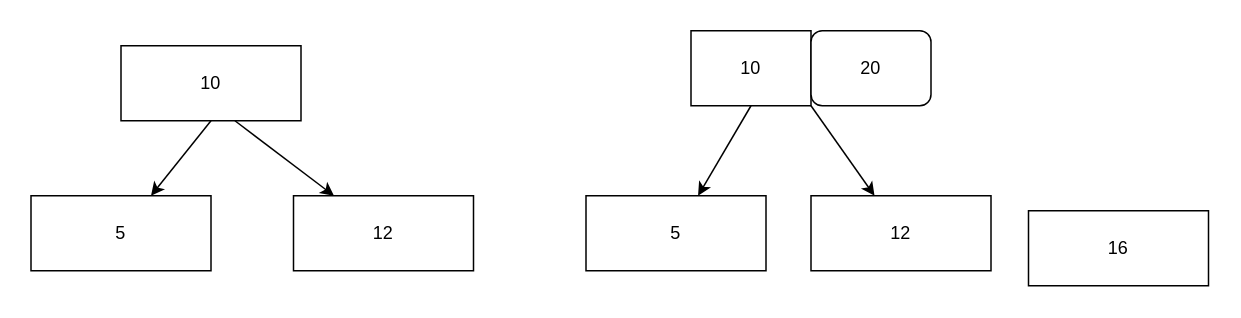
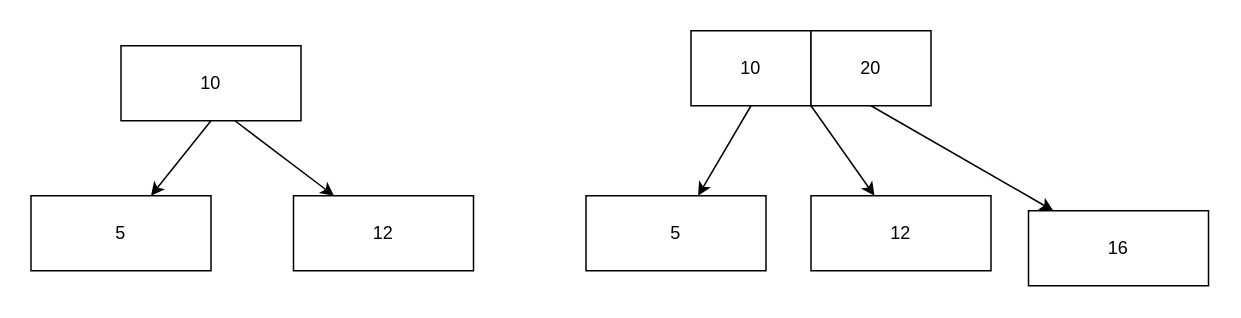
node "20": shape rounded rectangle -> rectangle
edge "20" -> "16": added
